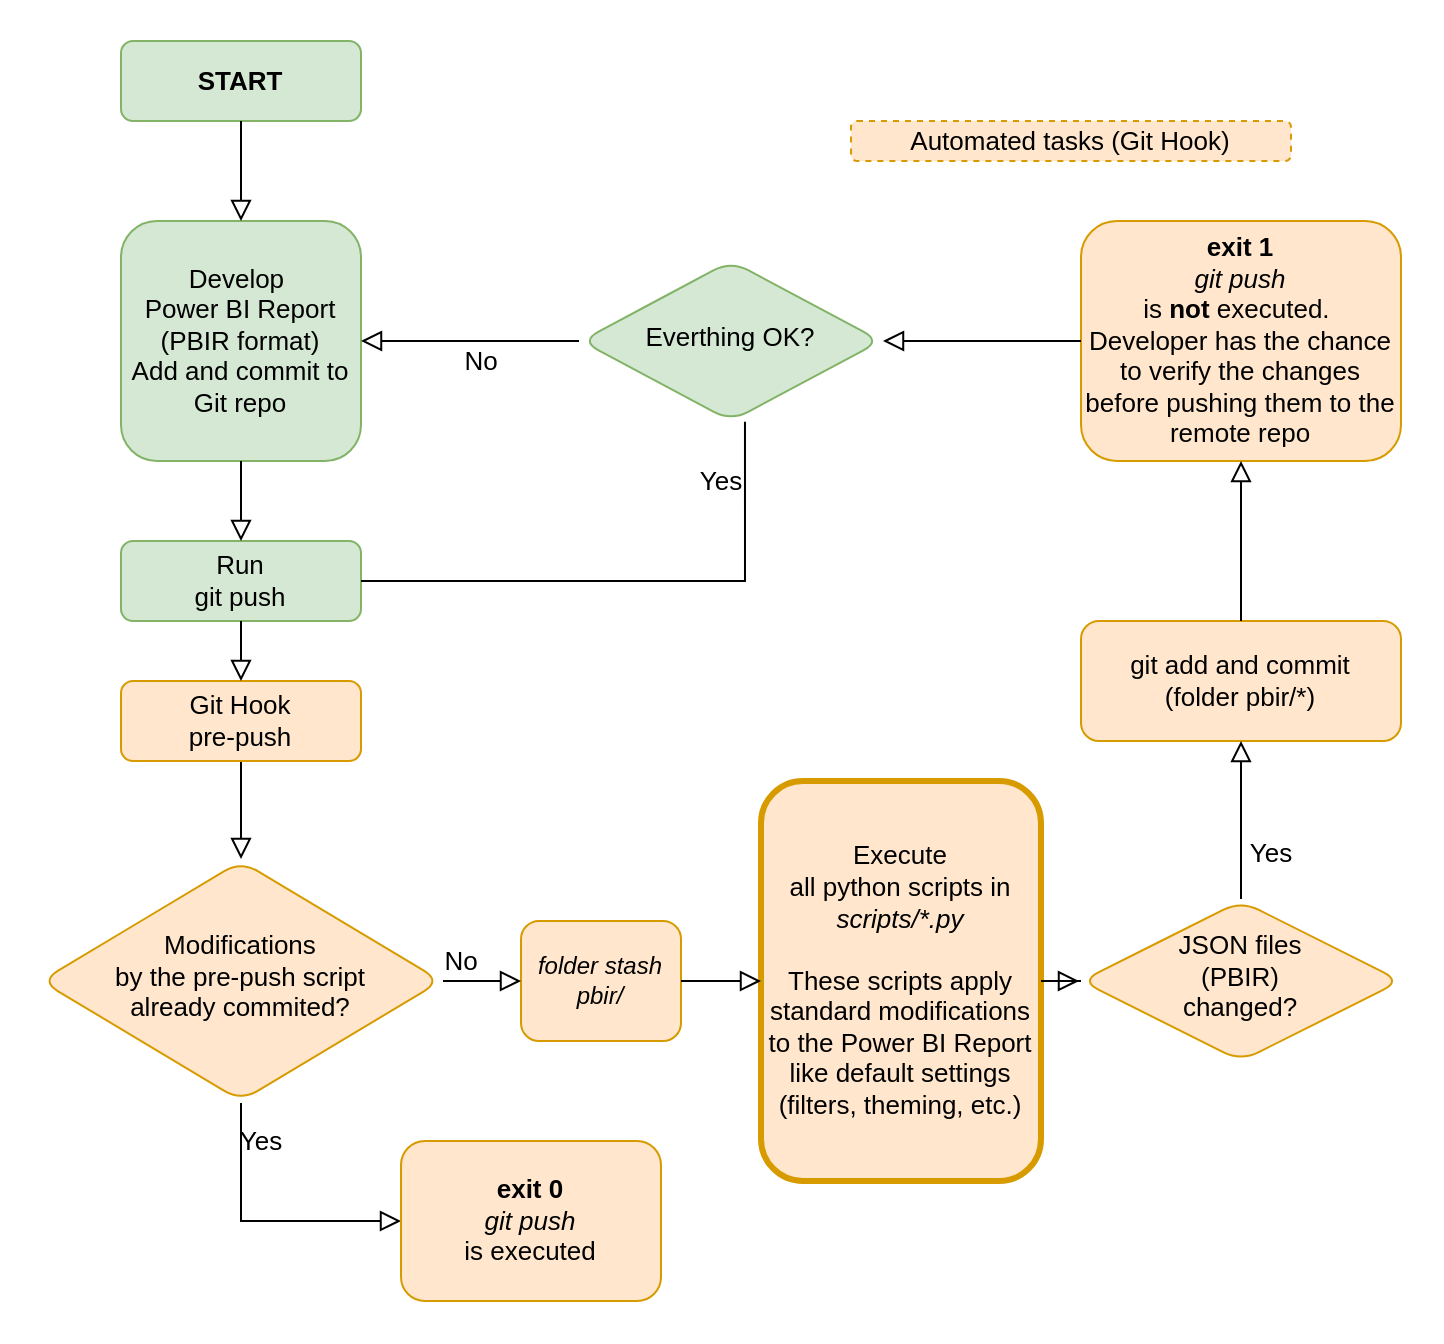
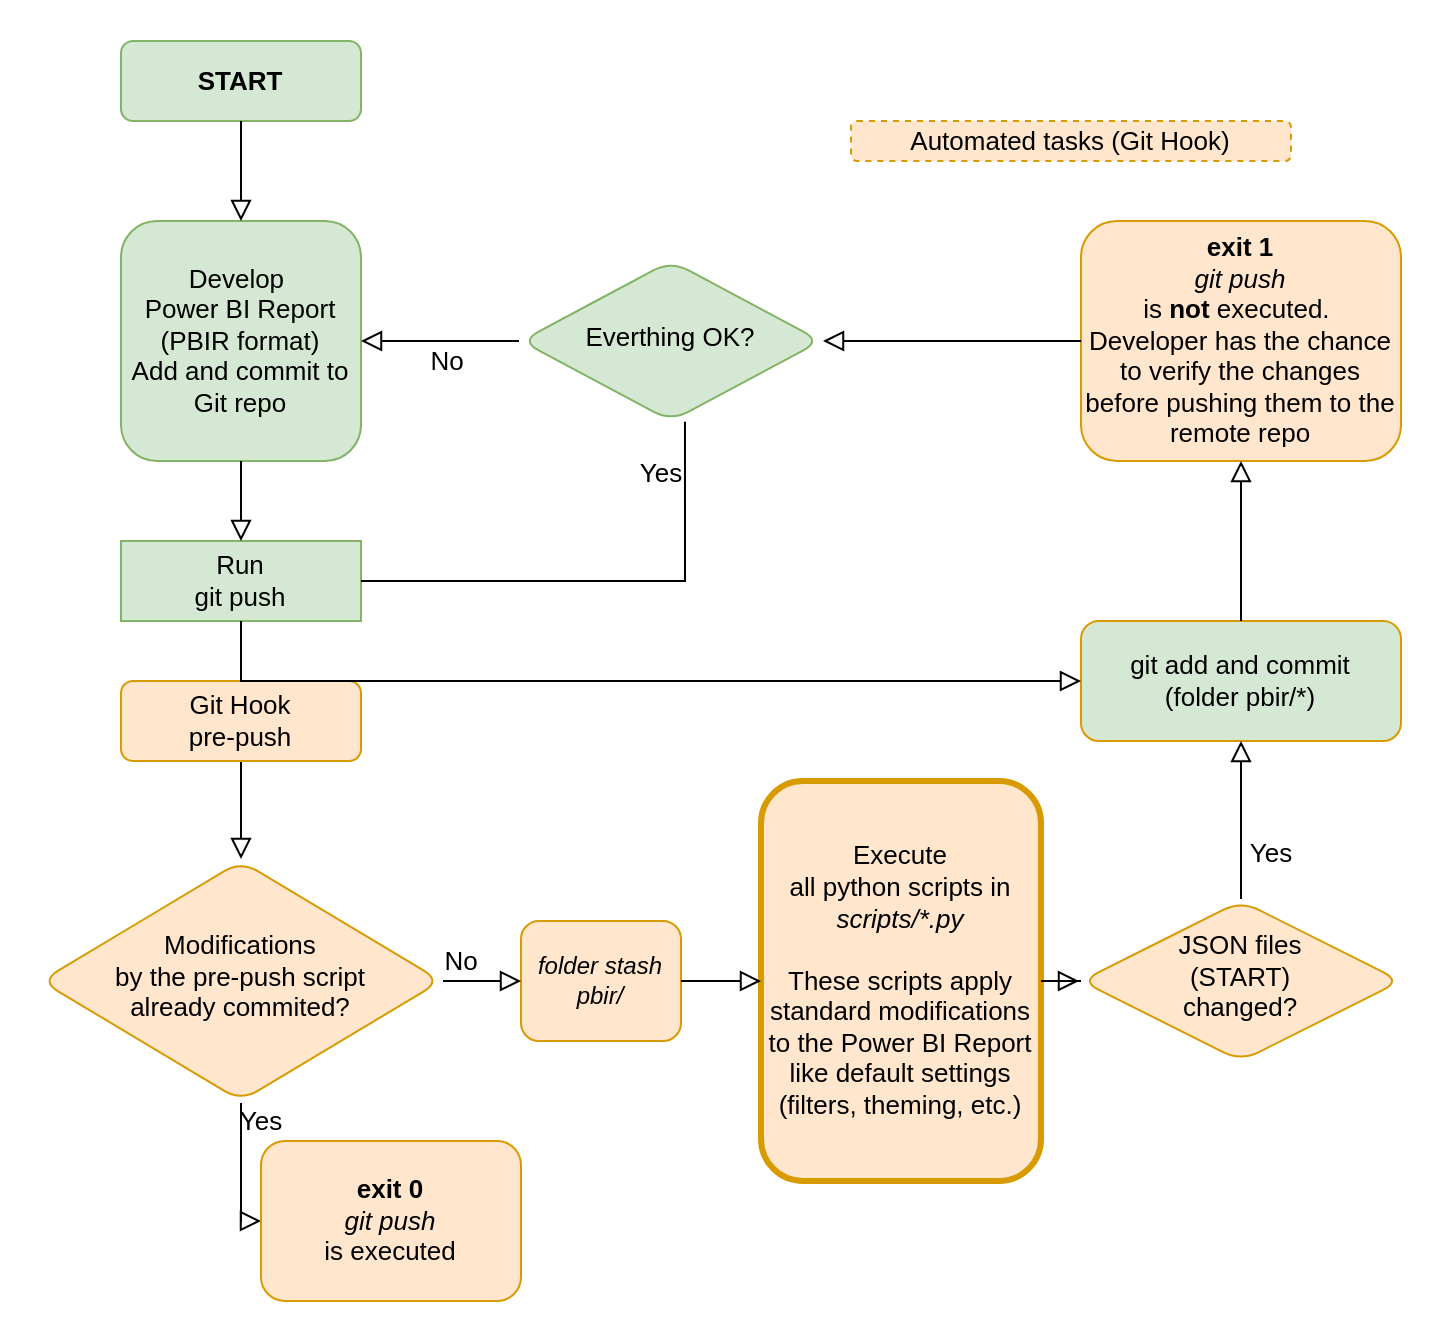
node "Everthing OK?": moved (731, 341) -> (671, 341)
node "Rungit push": shape rounded rectangle -> rectangle
edge "Rungit push" -> "Git Hookpre-push": now "Rungit push" -> "git add and commit (folder pbir/*)"
node "git add and commit (folder pbir/*)": fillcolor #ffe6cc -> #d5e8d4
node "JSON files (PBIR)changed?": label "JSON files (PBIR)changed?" -> "JSON files (START)changed?"
node "exit 0git push is executed": moved (531, 1221) -> (391, 1221)
